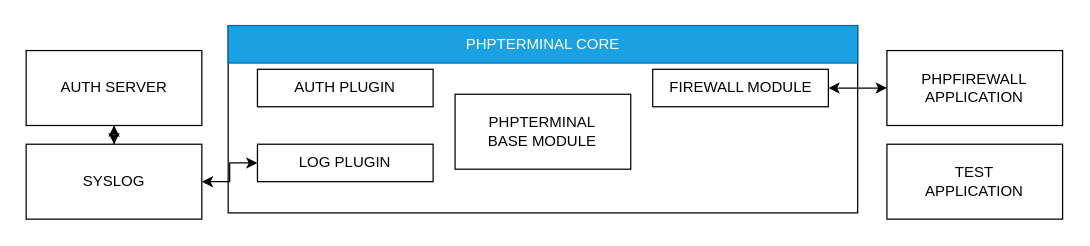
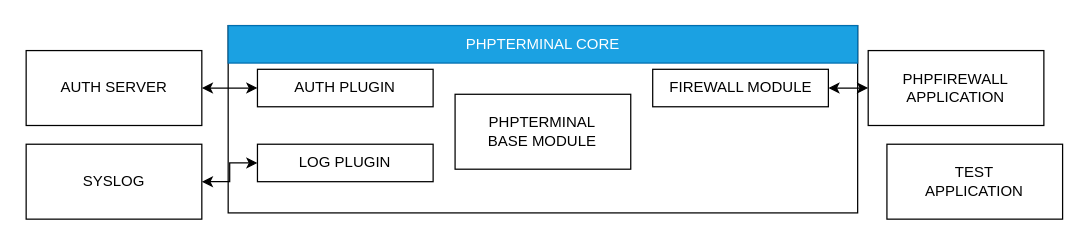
node "PHPFIREWALL APPLICATION": moved (975, 88) -> (956, 88)
edge "AUTH SERVER" -- "SYSLOG": now "AUTH SERVER" -- "AUTH PLUGIN"
